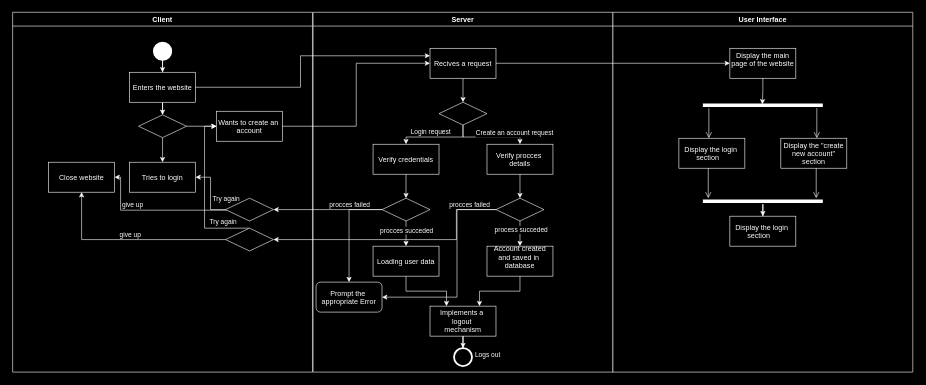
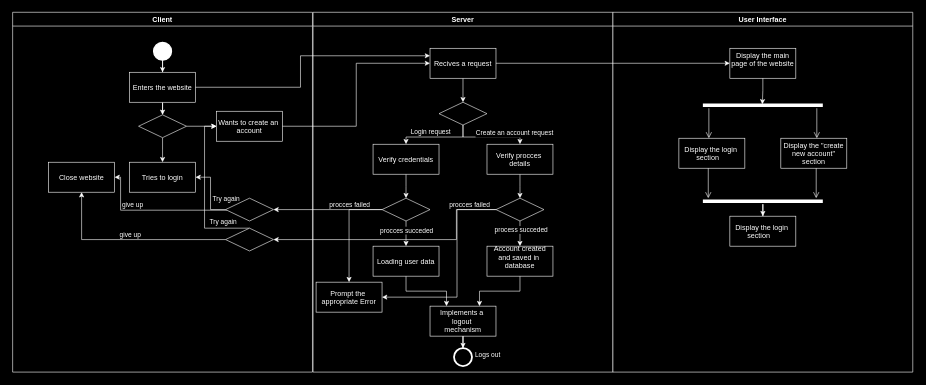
node "Prompt the appropriate Error": shape rounded rectangle -> rectangle
